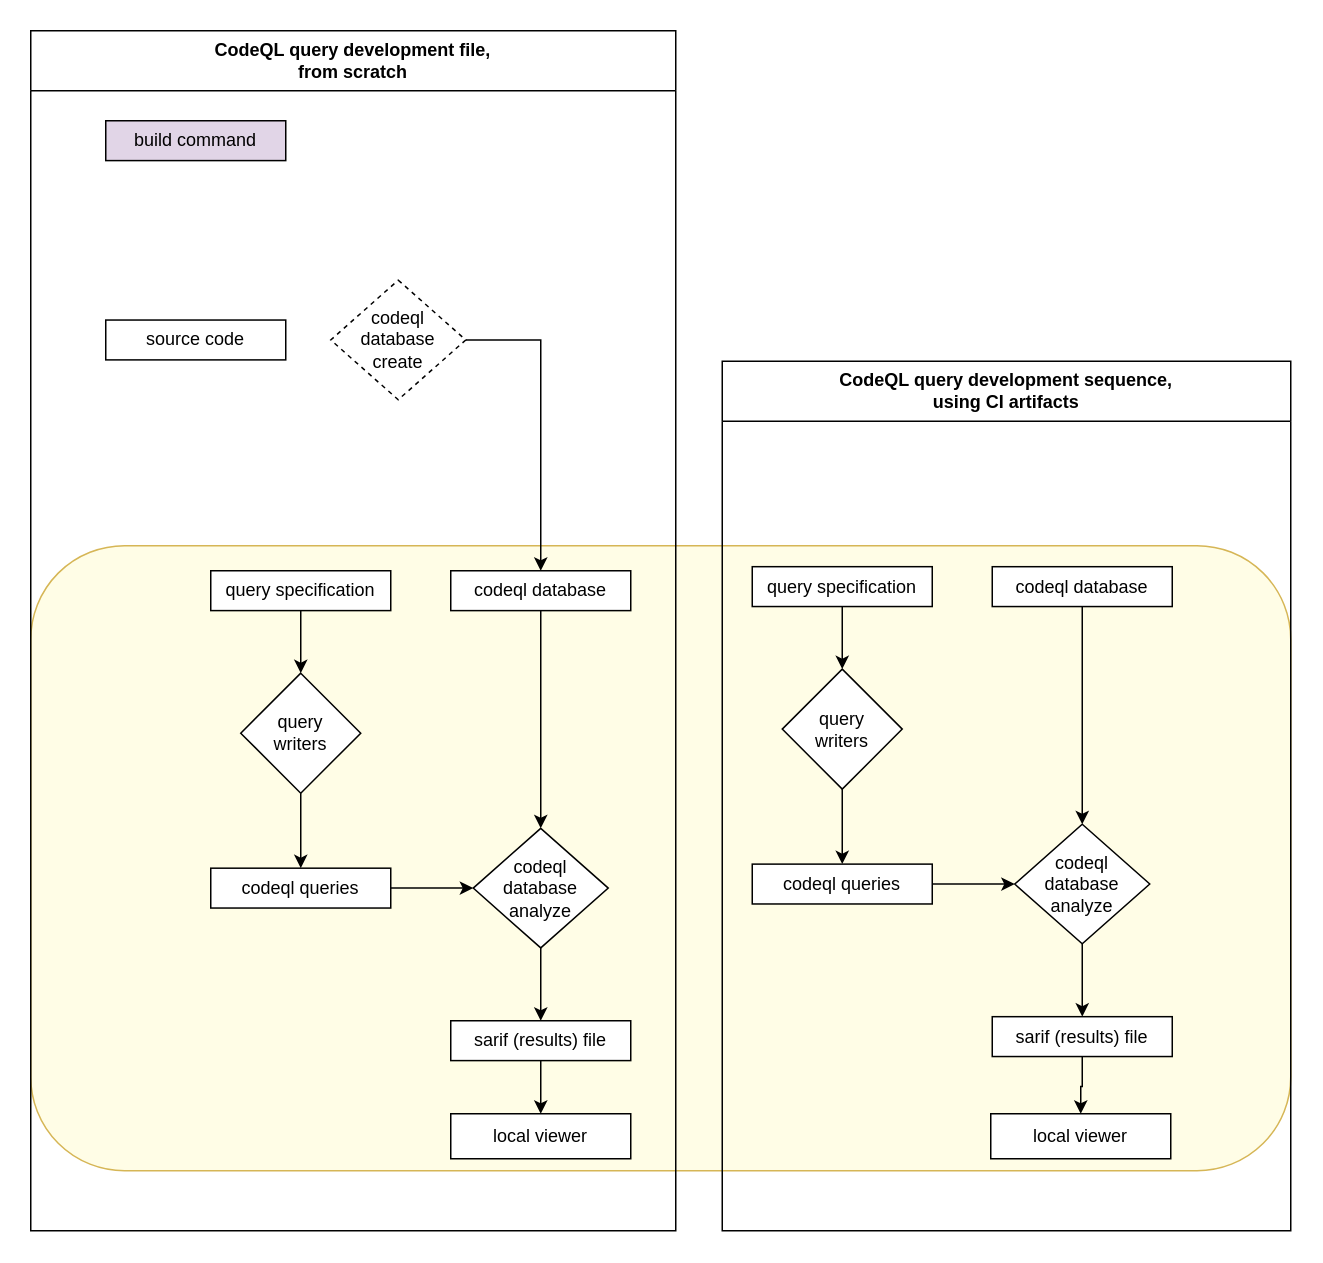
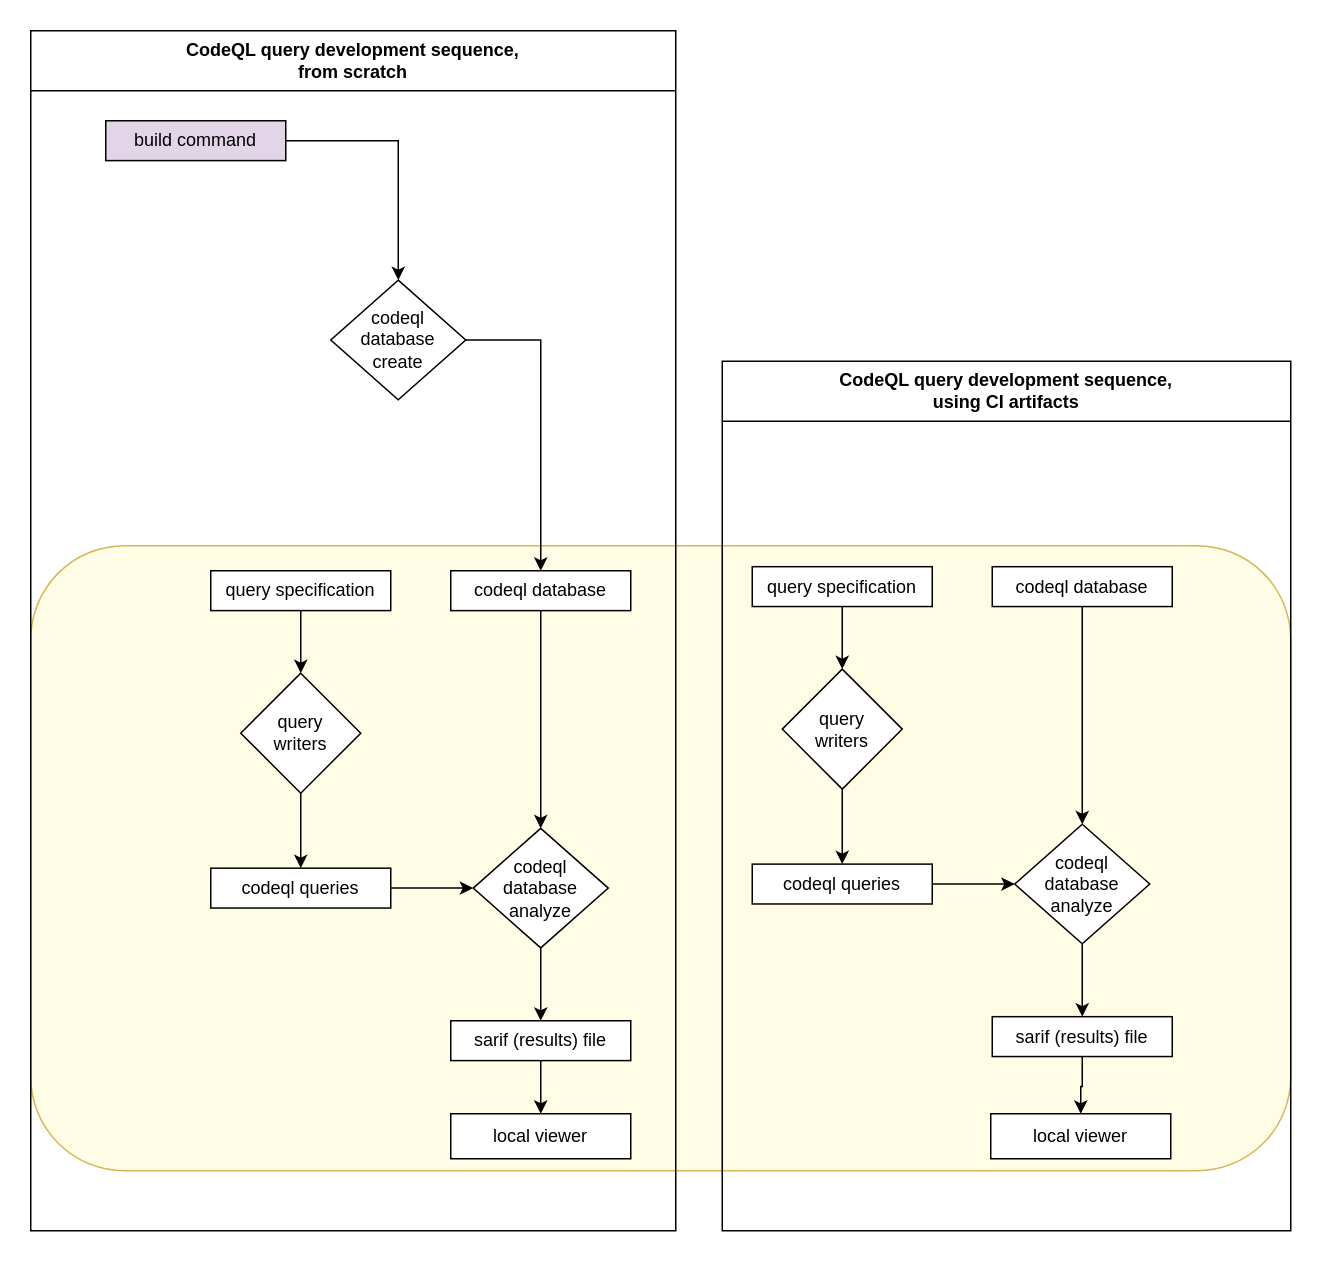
node "CodeQL query development file, from scratch": label "CodeQL query development file, from scratch" -> "CodeQL query development sequence, from scratch"
edge "build command" -> "codeql database create": added
node "source code": removed
node "codeql database create": style dashed -> solid
